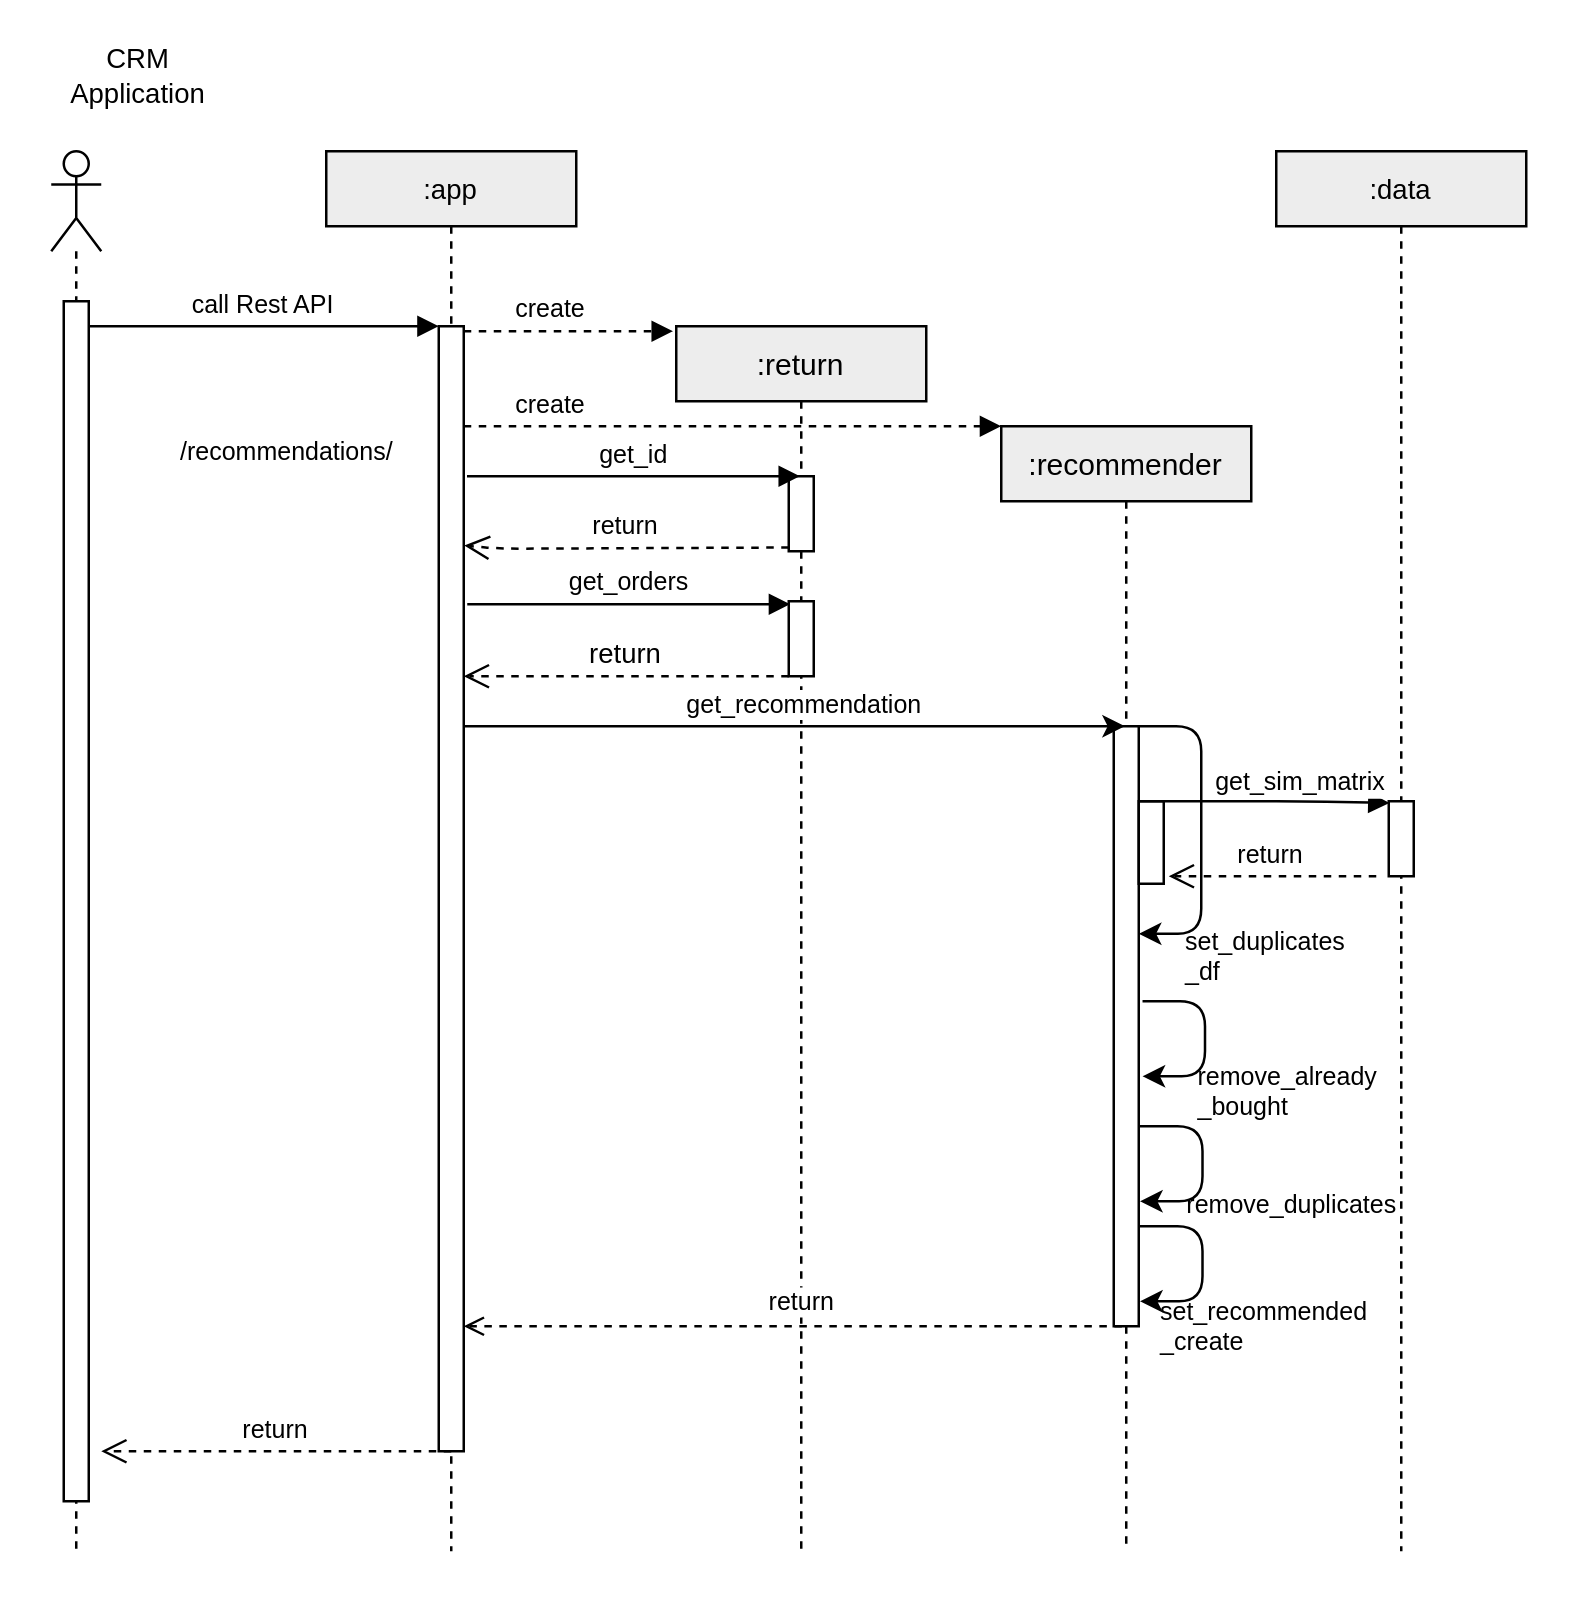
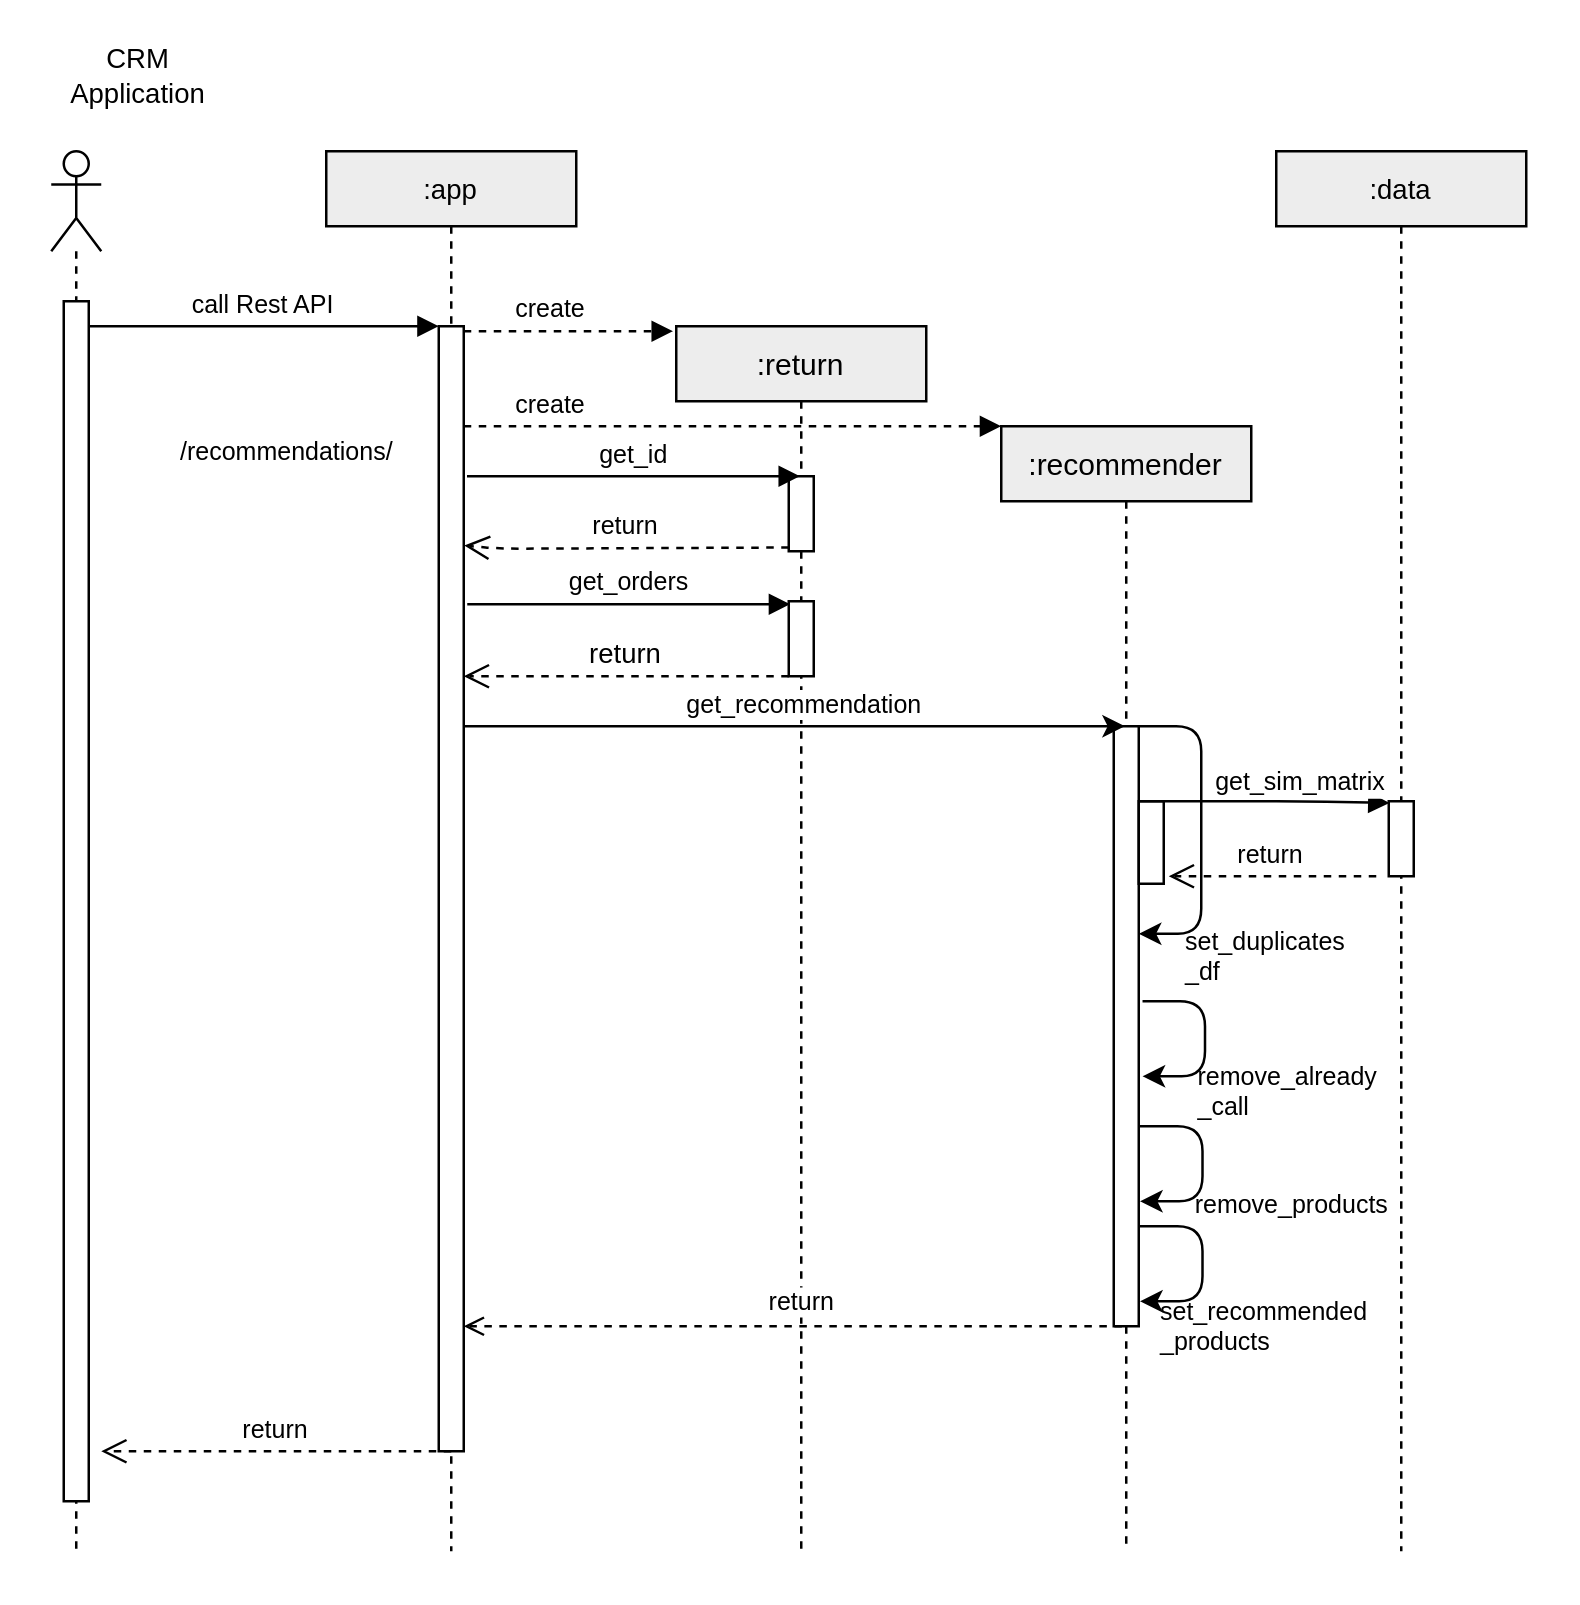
node "remove_already _bought": label "remove_already _bought" -> "remove_already _call"
node "remove_duplicates": label "remove_duplicates" -> "remove_products"
node "set_recommended_create": label "set_recommended_create" -> "set_recommended_products"
